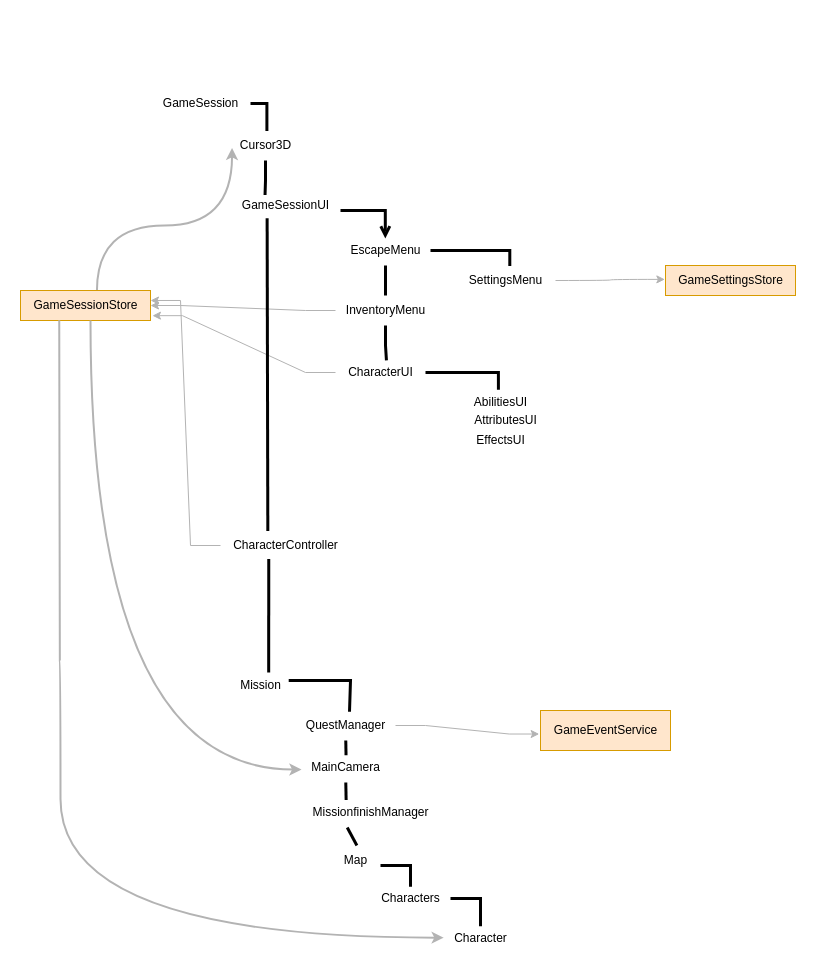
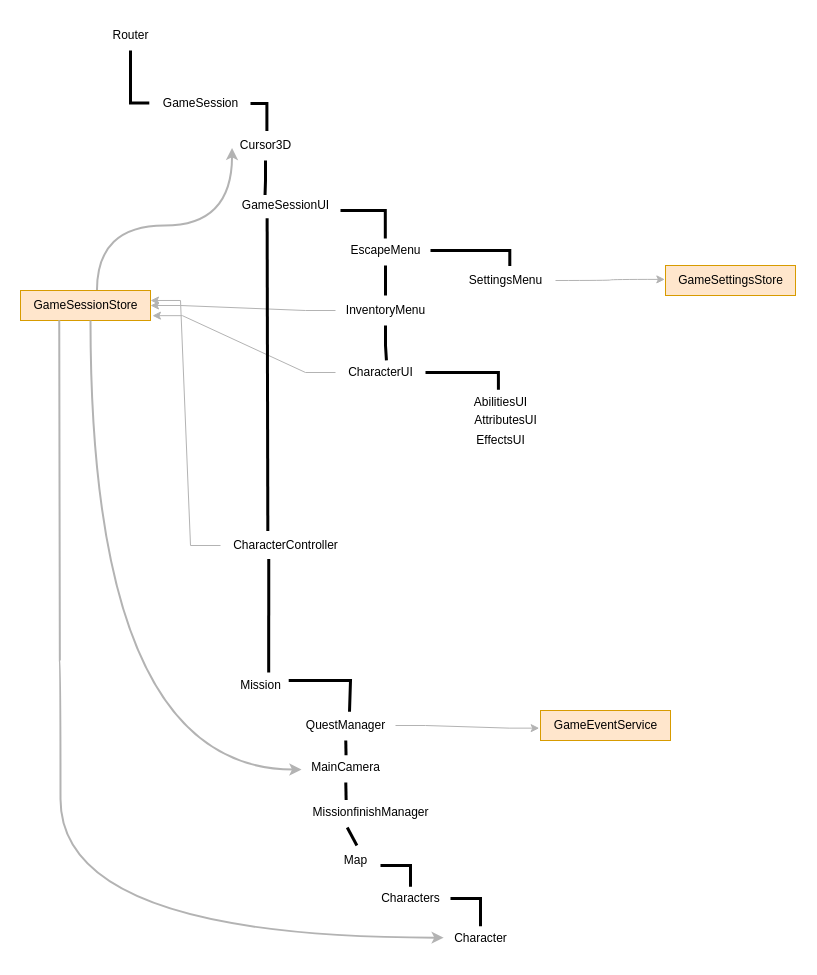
node "Router": added
edge "Router" -- "GameSession": added
edge "GameSessionUI" -> "EscapeMenu": arrowhead open -> none
node "GameEventService": size 130x40 -> 130x30
